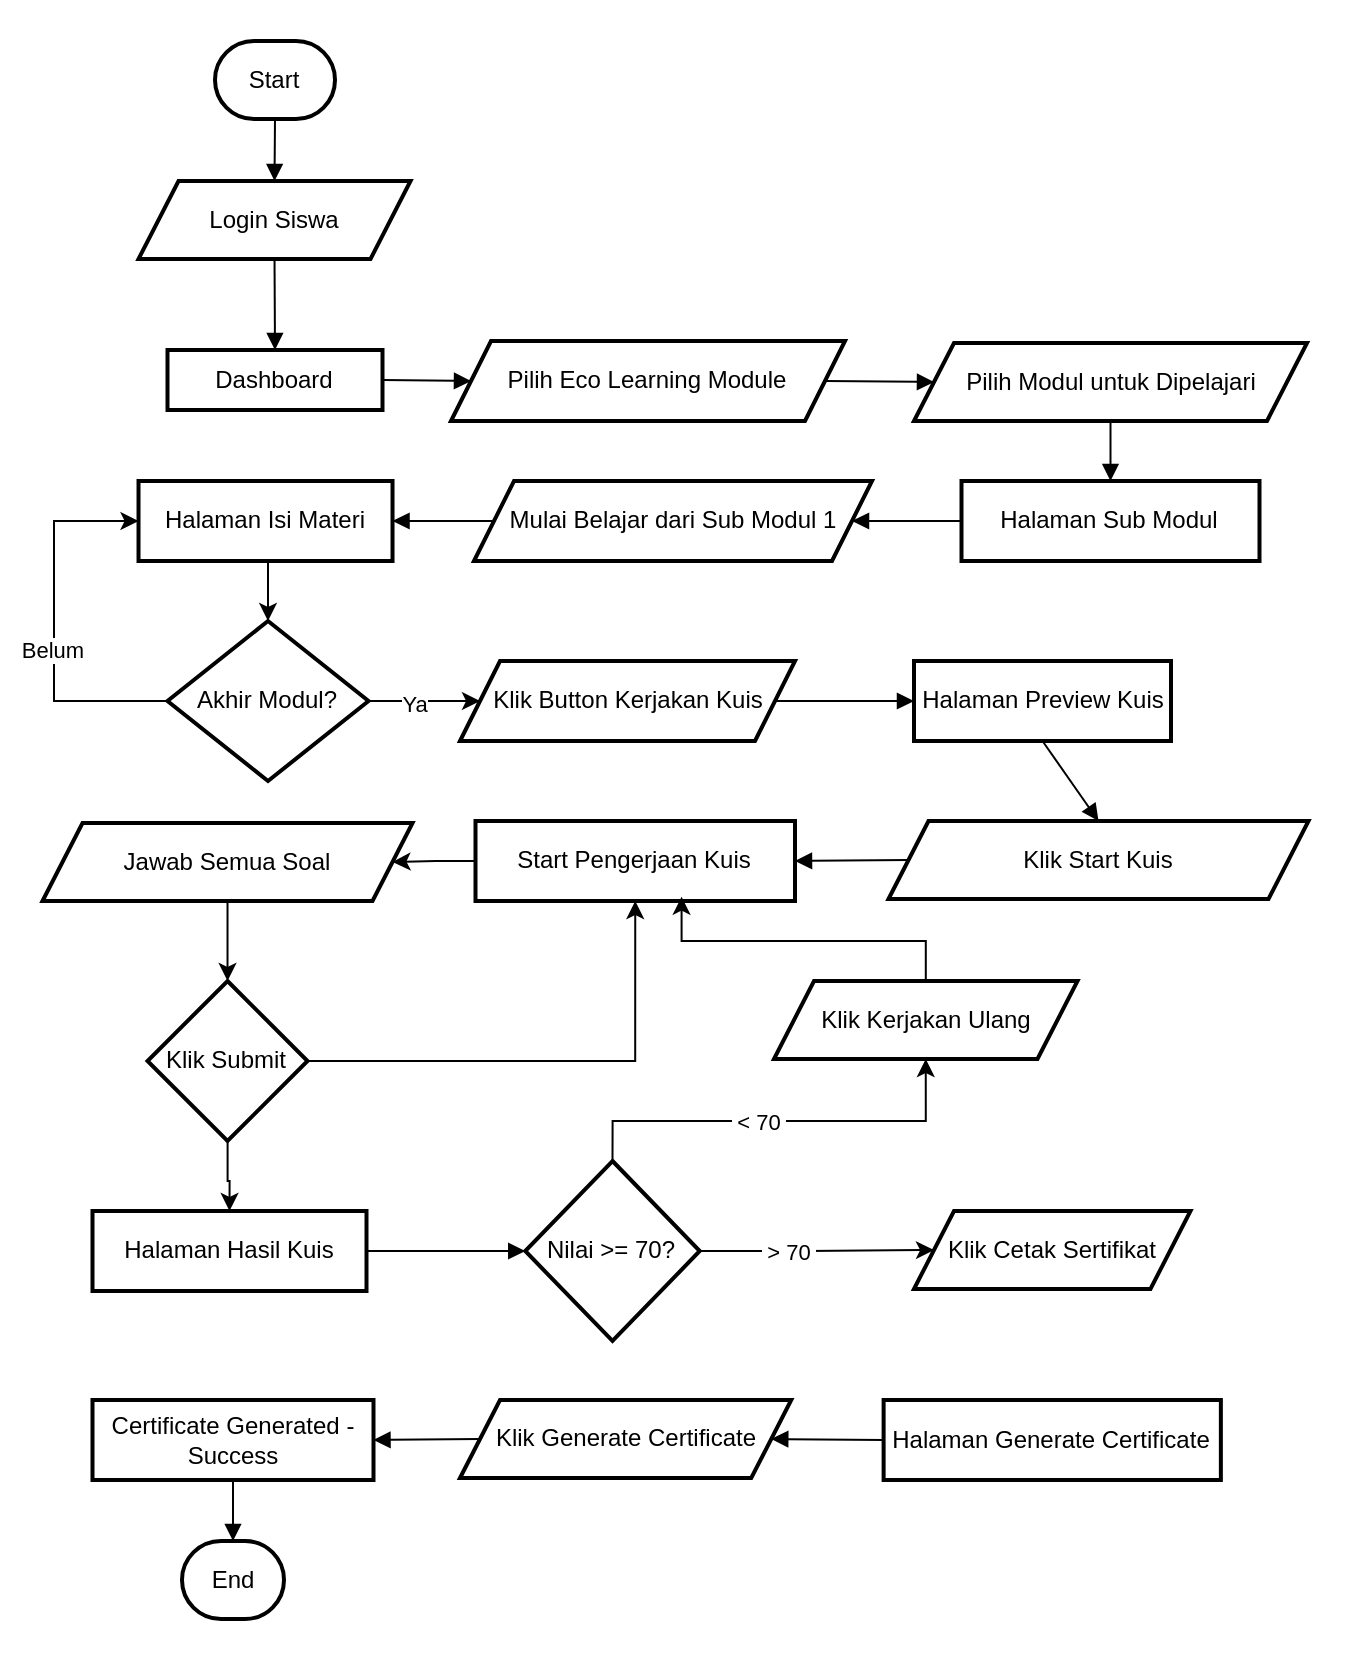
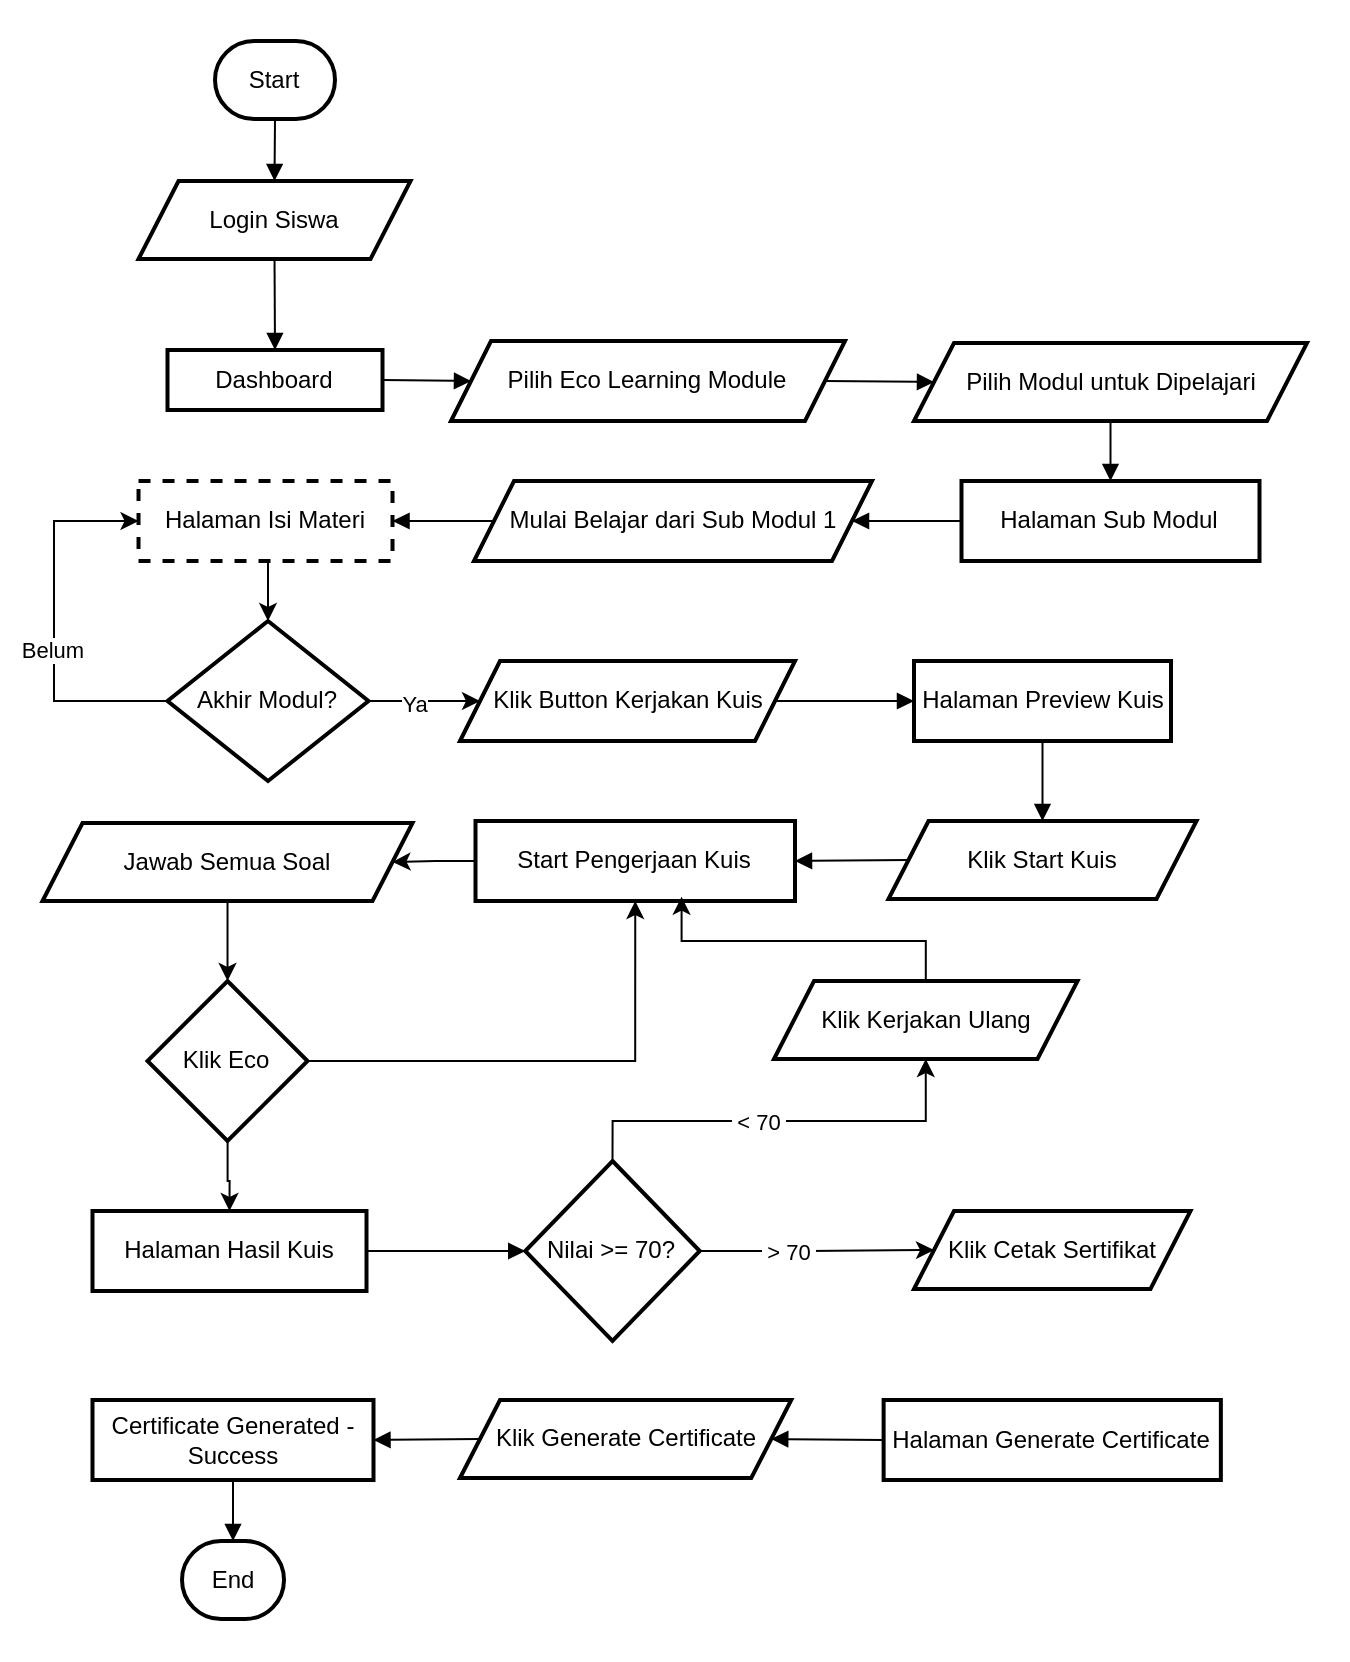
node "Halaman Isi Materi": style solid -> dashed
node "Klik Start Kuis": size 420x78 -> 308x78
node "Klik Submit": label "Klik Submit" -> "Klik Eco"
